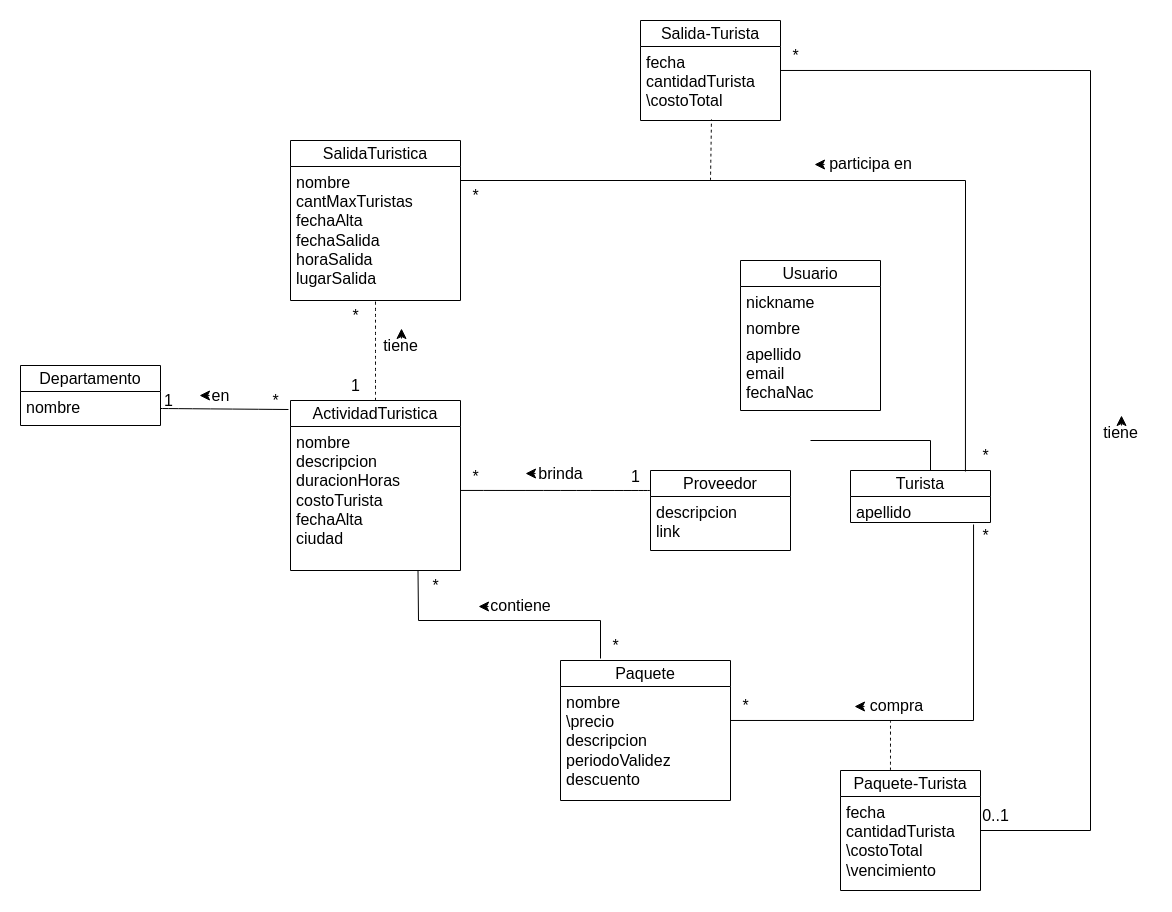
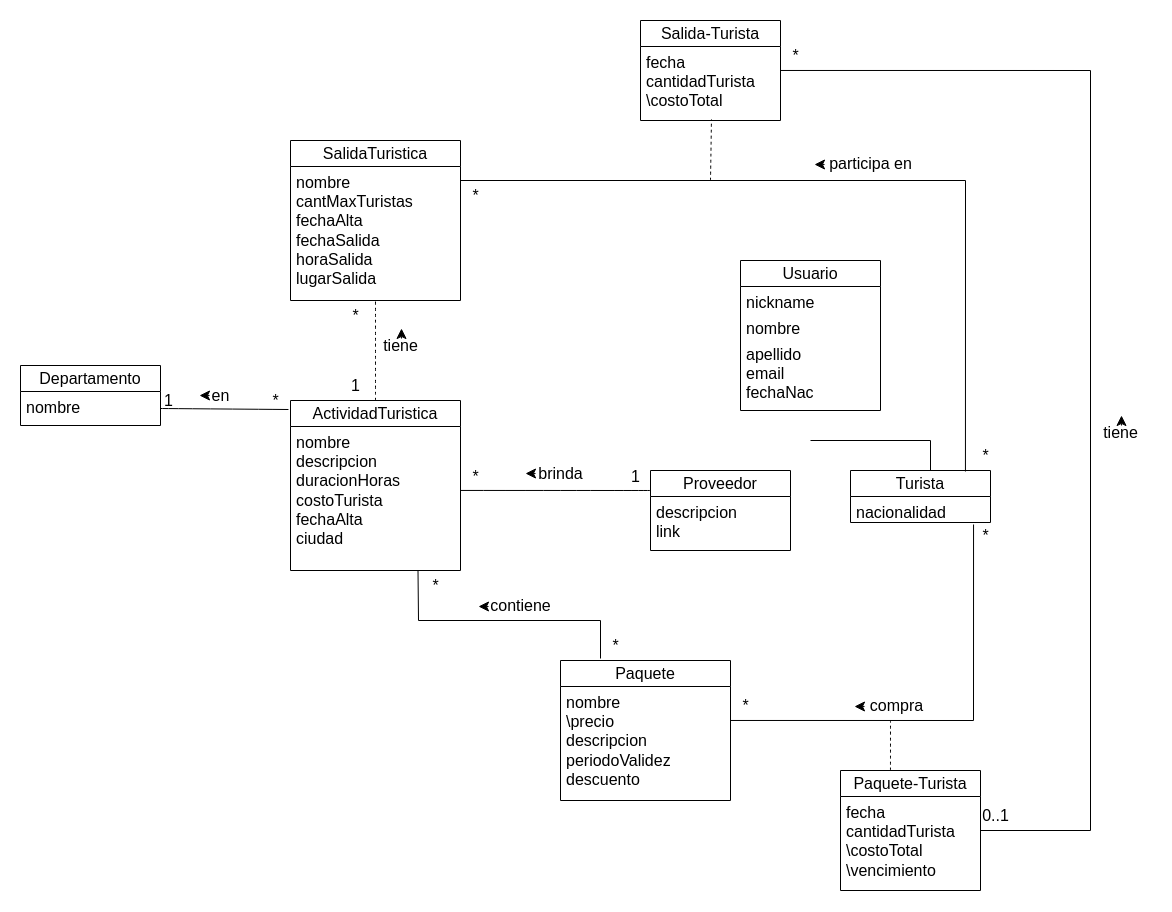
node "apellido": label "apellido" -> "nacionalidad"
